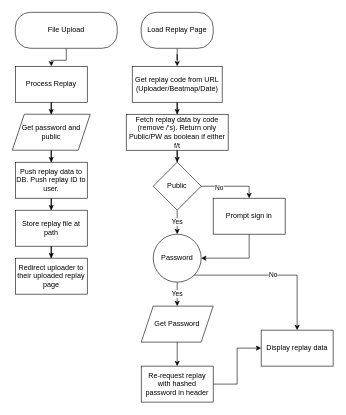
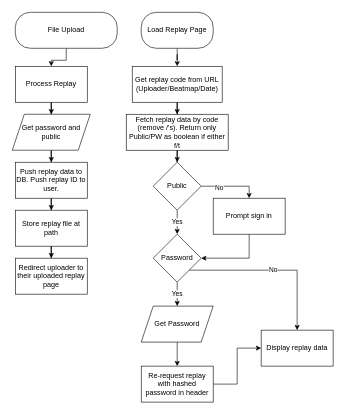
node "Password": shape ellipse -> diamond
